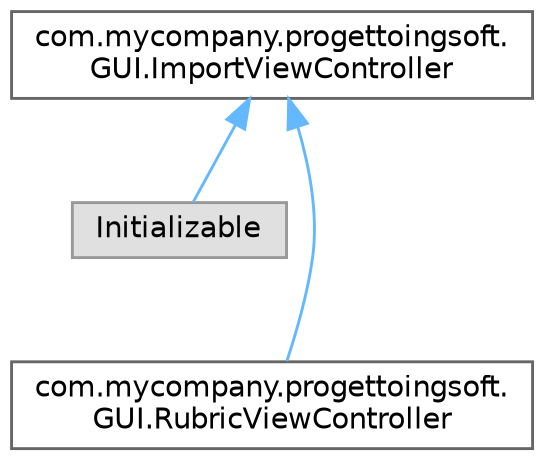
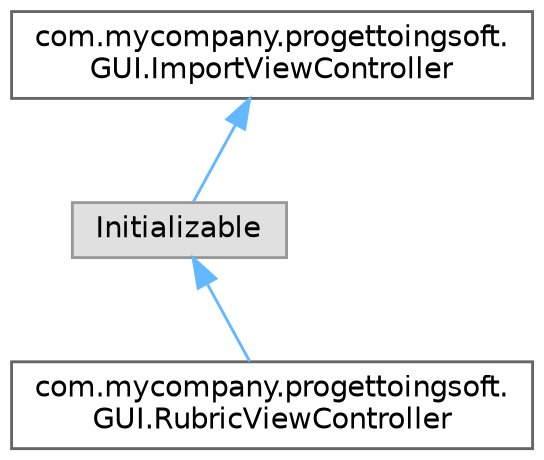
edge "com.mycompany.progettoingsoft. GUI.RubricViewController" -> "com.mycompany.progettoingsoft. GUI.ImportViewController": now "com.mycompany.progettoingsoft. GUI.RubricViewController" -> "Initializable"
